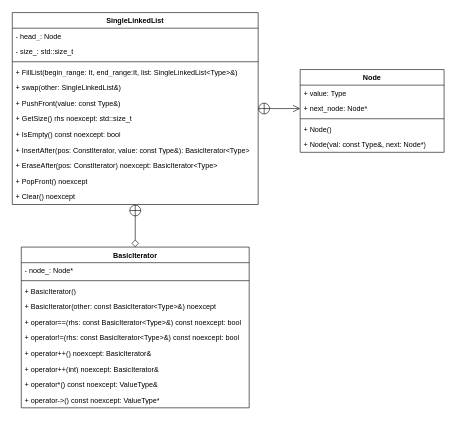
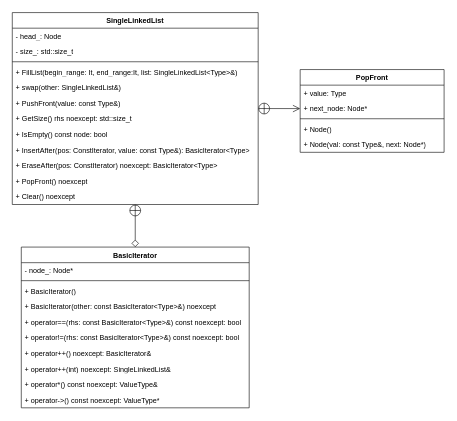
node "Node": label "Node" -> "PopFront"
node "+ IsEmpty() const noexcept: bool": label "+ IsEmpty() const noexcept: bool" -> "+ IsEmpty() const node: bool"
node "+ operator++(int) noexcept: BasicIterator&": label "+ operator++(int) noexcept: BasicIterator&" -> "+ operator++(int) noexcept: SingleLinkedList&"
